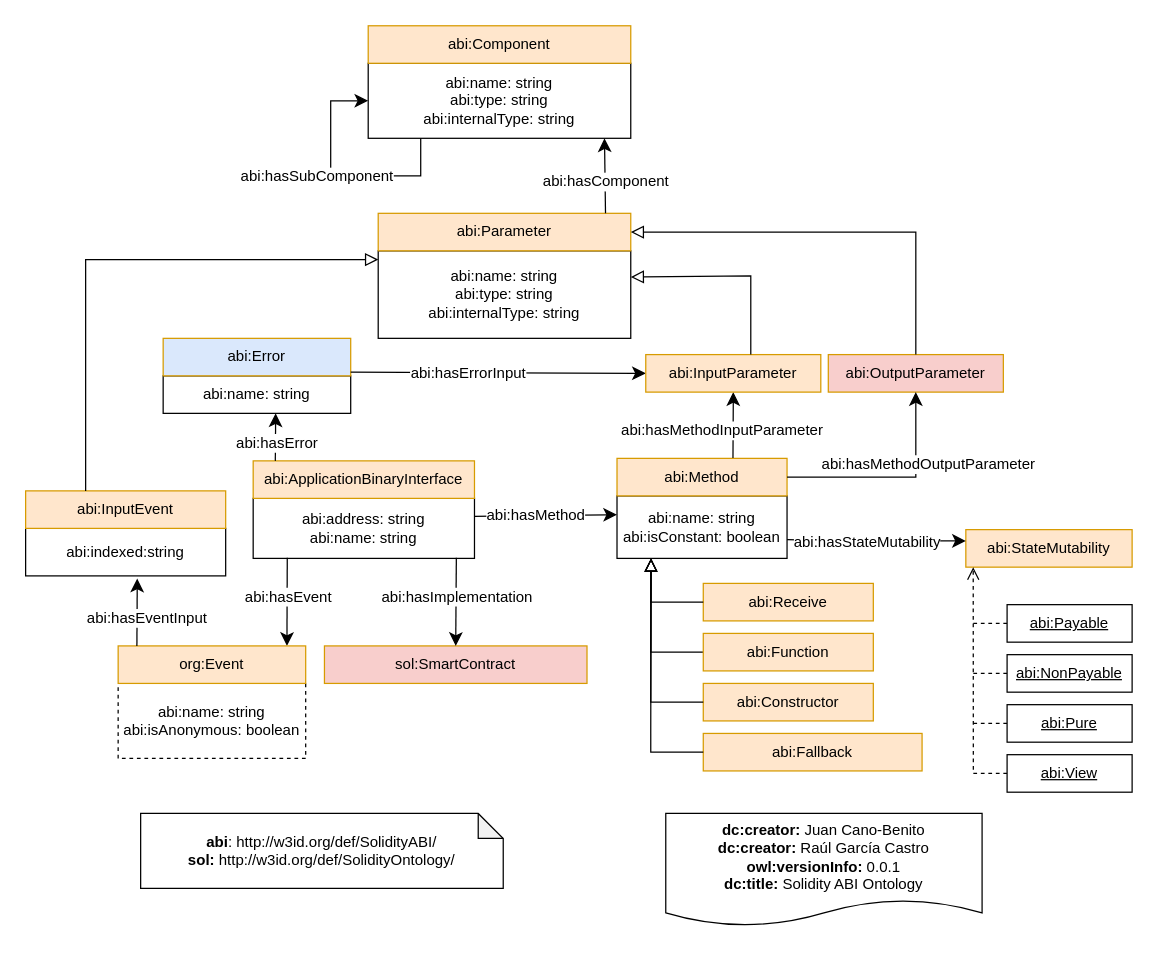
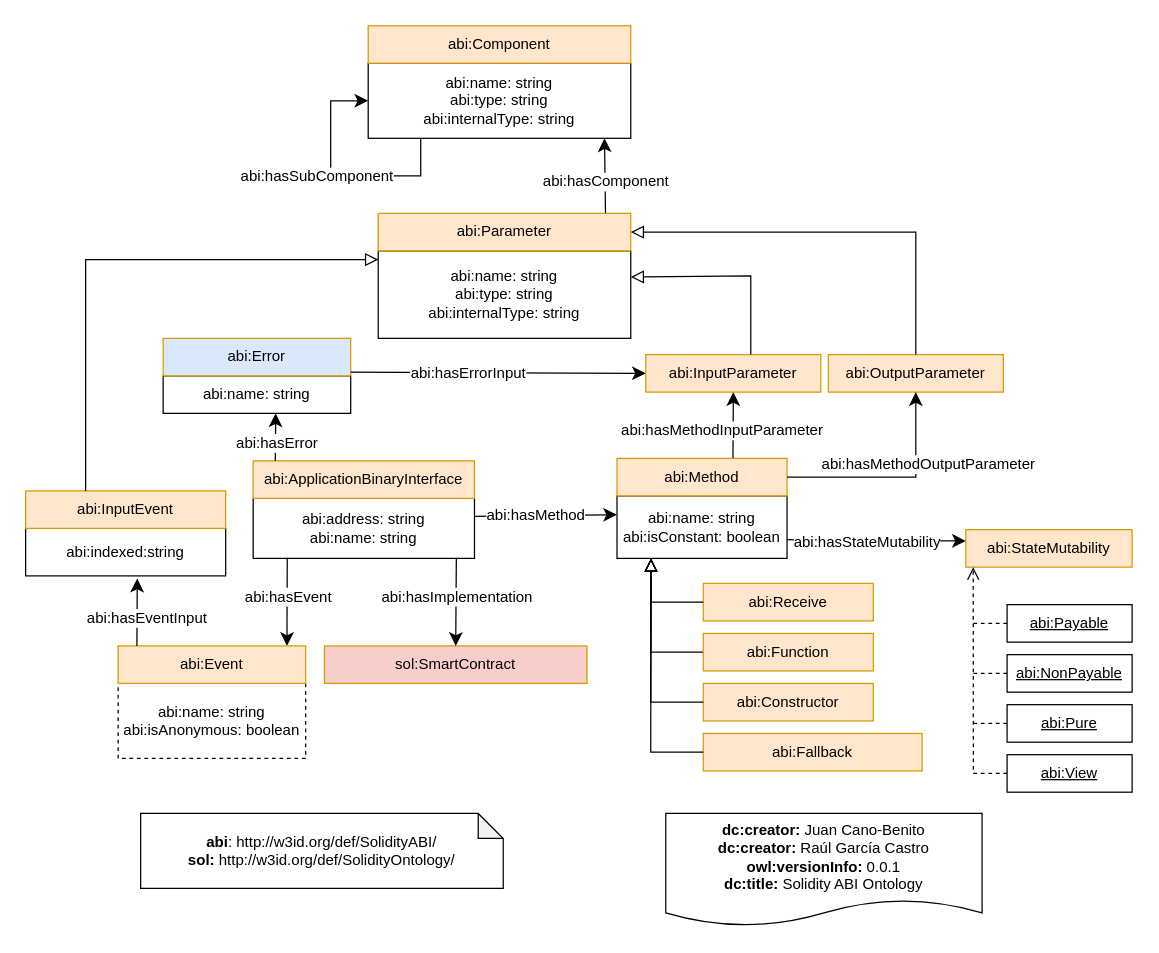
node "abi:OutputParameter": fillcolor #f8cecc -> #ffe6cc
node "org:Event": label "org:Event" -> "abi:Event"
